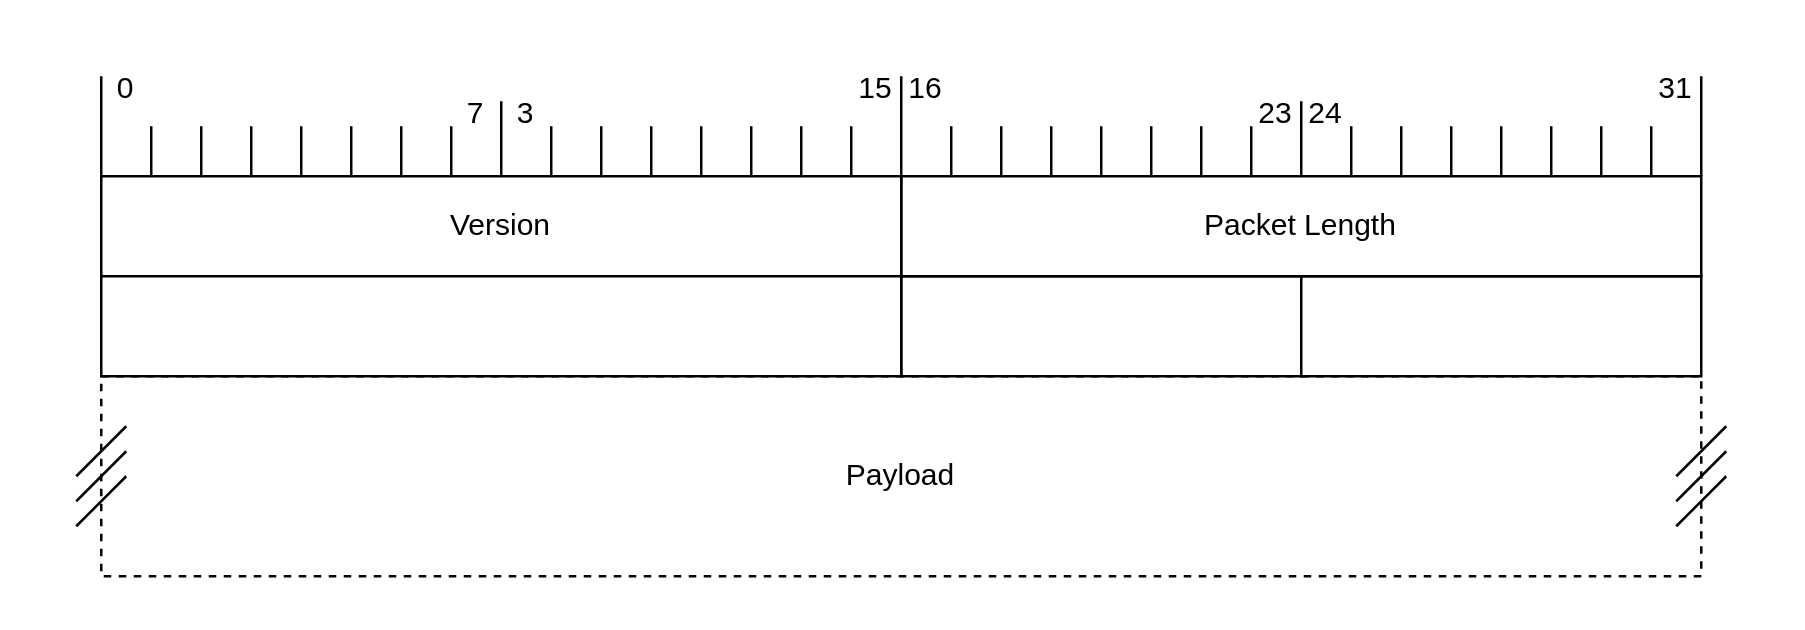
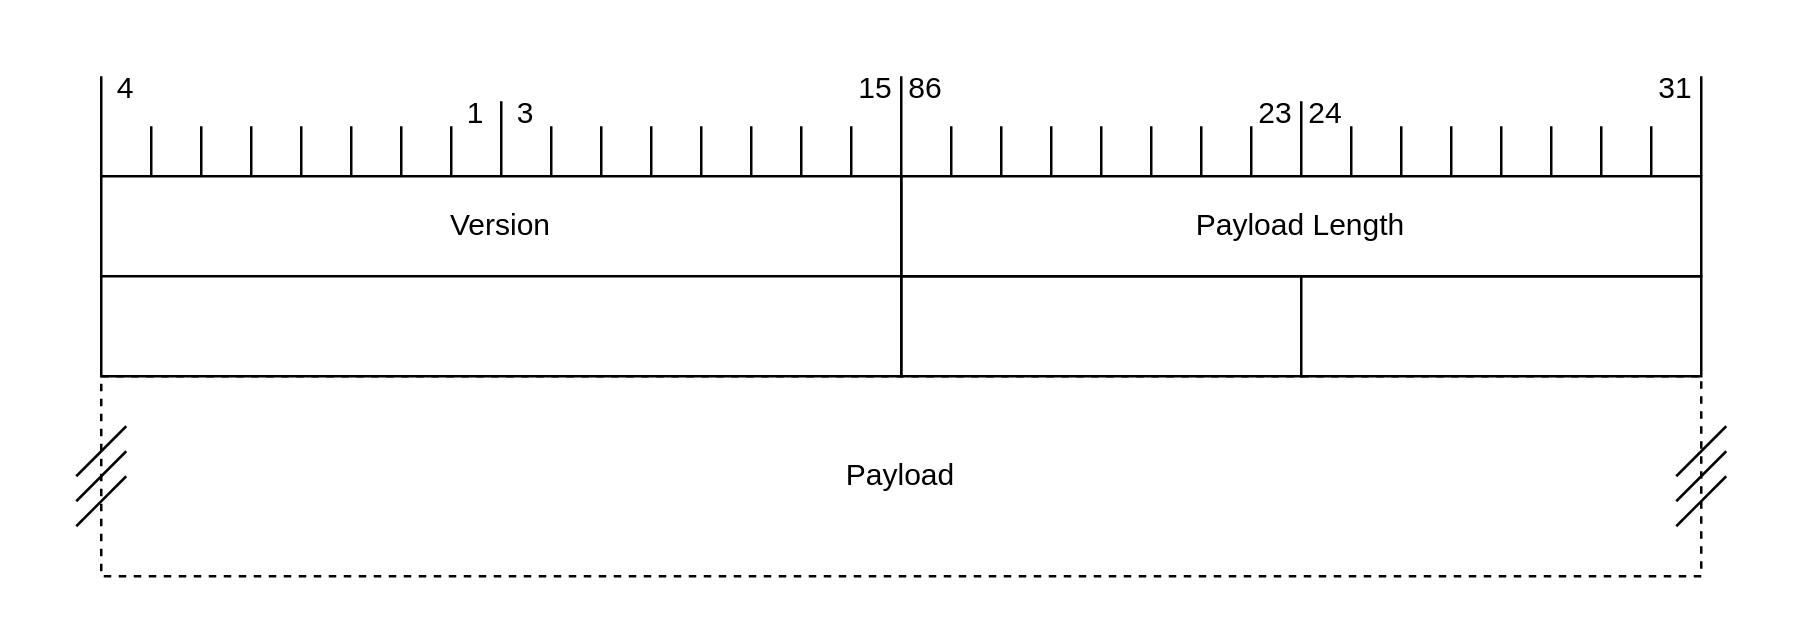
node "0": label "0" -> "4"
node "16": label "16" -> "86"
node "7": label "7" -> "1"
node "Packet Length": label "Packet Length" -> "Payload Length"
